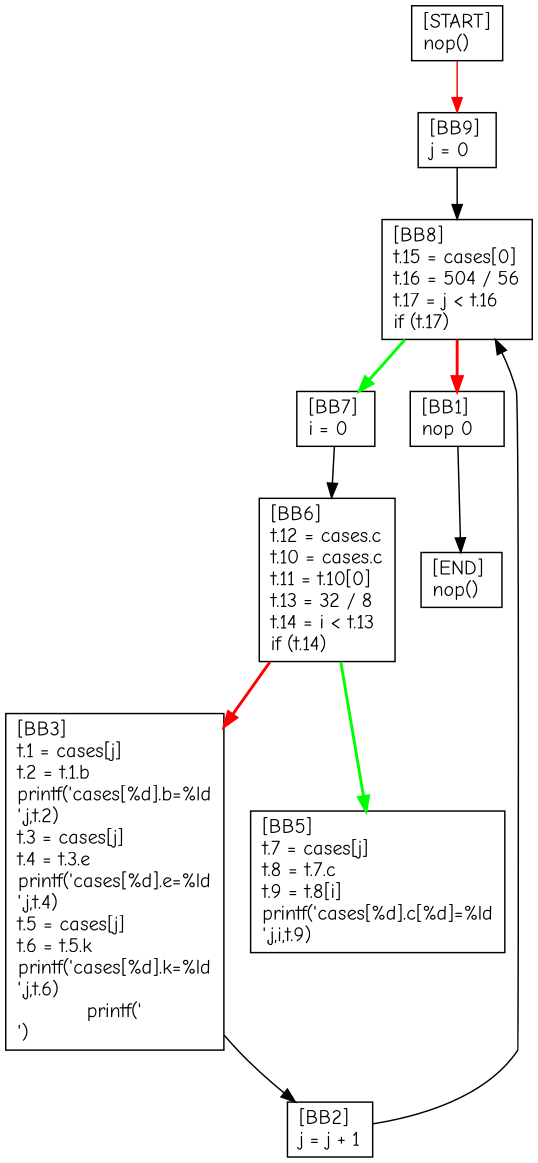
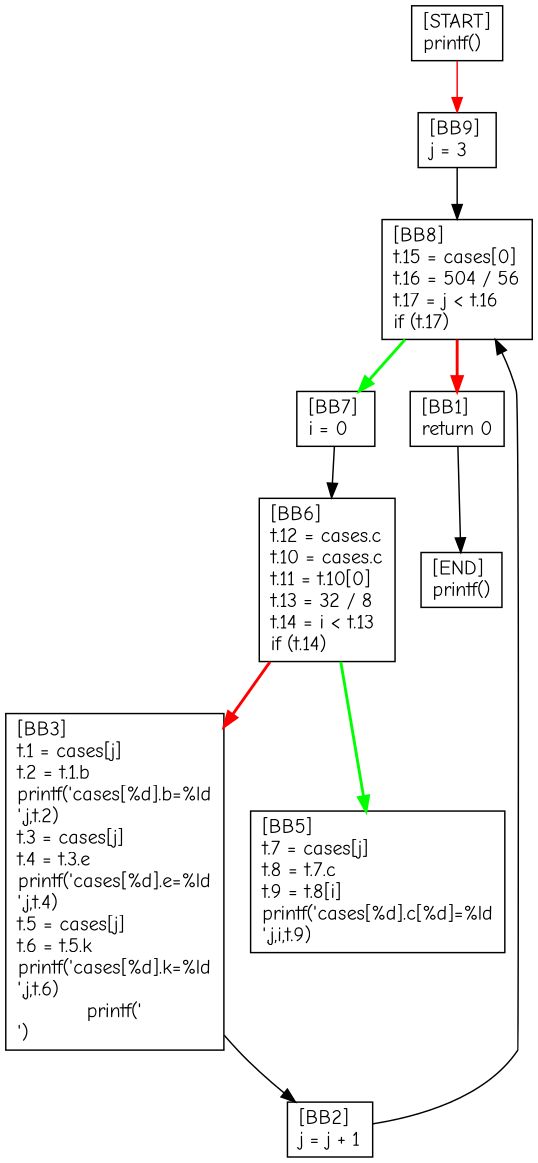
node "[START] nop()": label "[START] nop()" -> "[START] printf()"
node "[BB9] j = 0": label "[BB9] j = 0" -> "[BB9] j = 3"
node "[BB1] nop 0": label "[BB1] nop 0" -> "[BB1] return 0"
node "[END] nop()": label "[END] nop()" -> "[END] printf()"
